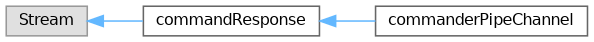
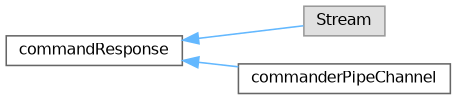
edge "commandResponse" -> "Stream": reversed
